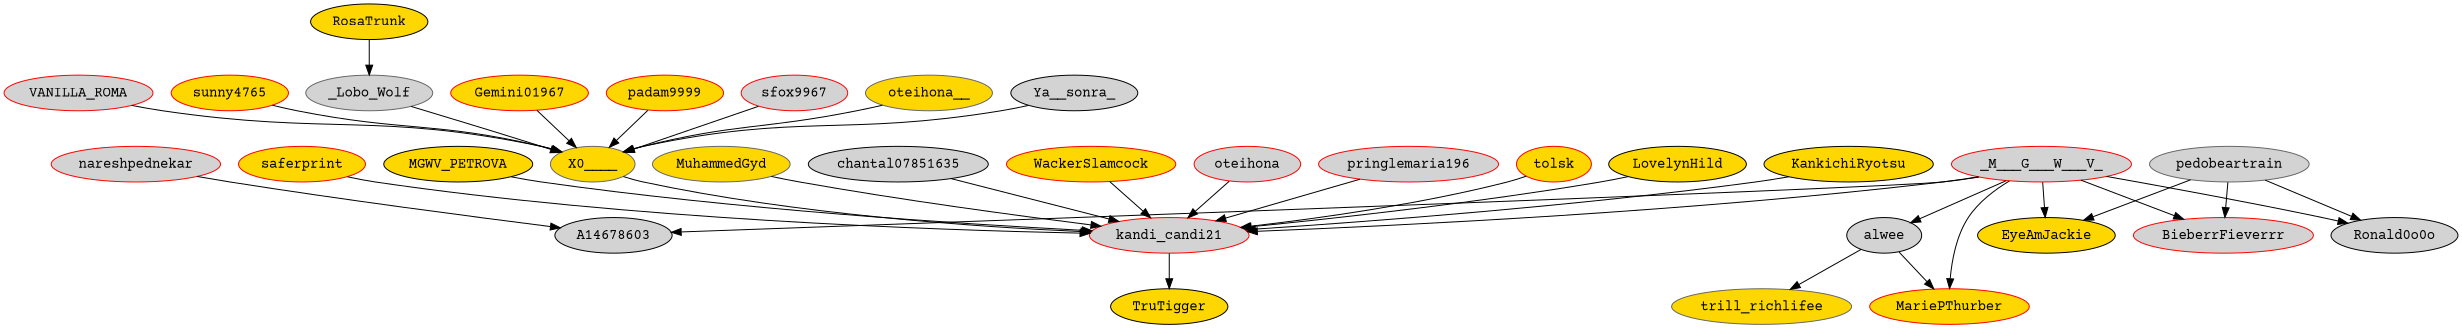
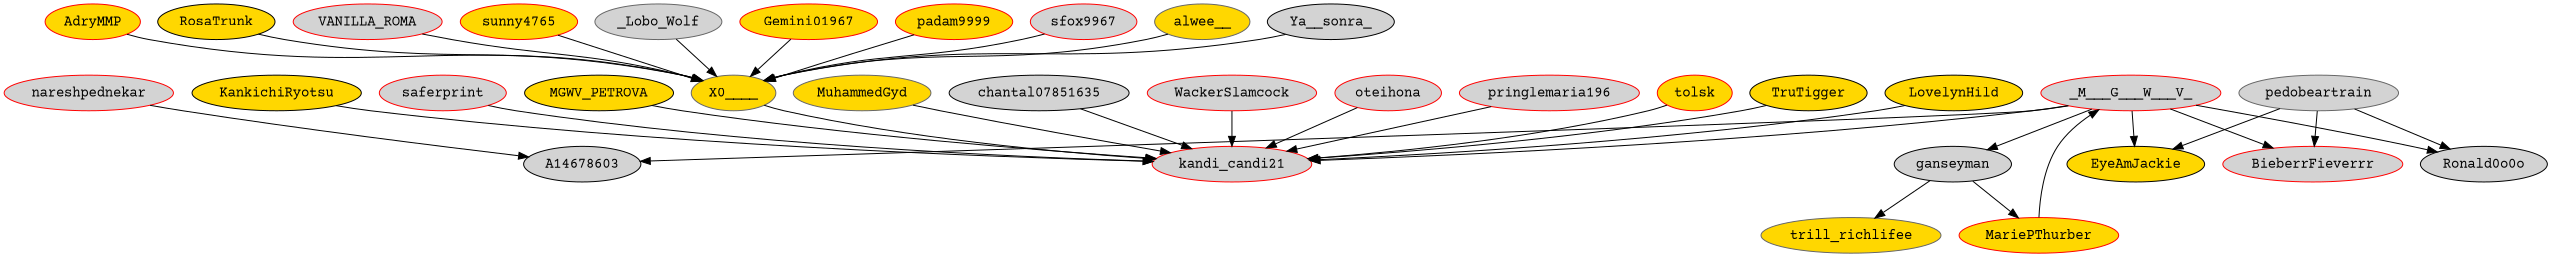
node "AdryMMP": added
edge "RosaTrunk" -> "_Lobo_Wolf": now "RosaTrunk" -> "X0____"
node "oteihona__": label "oteihona__" -> "alwee__"
node "saferprint": fillcolor gold -> lightgrey
node "WackerSlamcock": fillcolor gold -> lightgrey
edge "_M___G___W___V_" -> "MariePThurber": reversed
node "alwee": label "alwee" -> "ganseyman"
edge "kandi_candi21" -> "TruTigger": reversed
